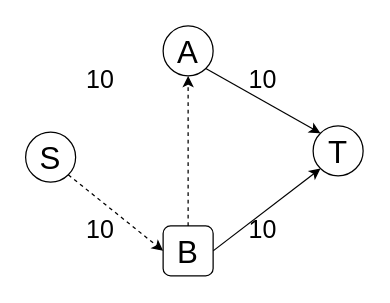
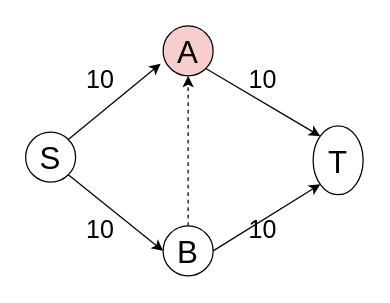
node "A": fillcolor #ffffff -> #f8cecc
edge "S" -> "A": added
node "T": size 50x50 -> 50x69
edge "S" -> "B": style dashed -> solid
node "B": shape rounded rectangle -> ellipse
